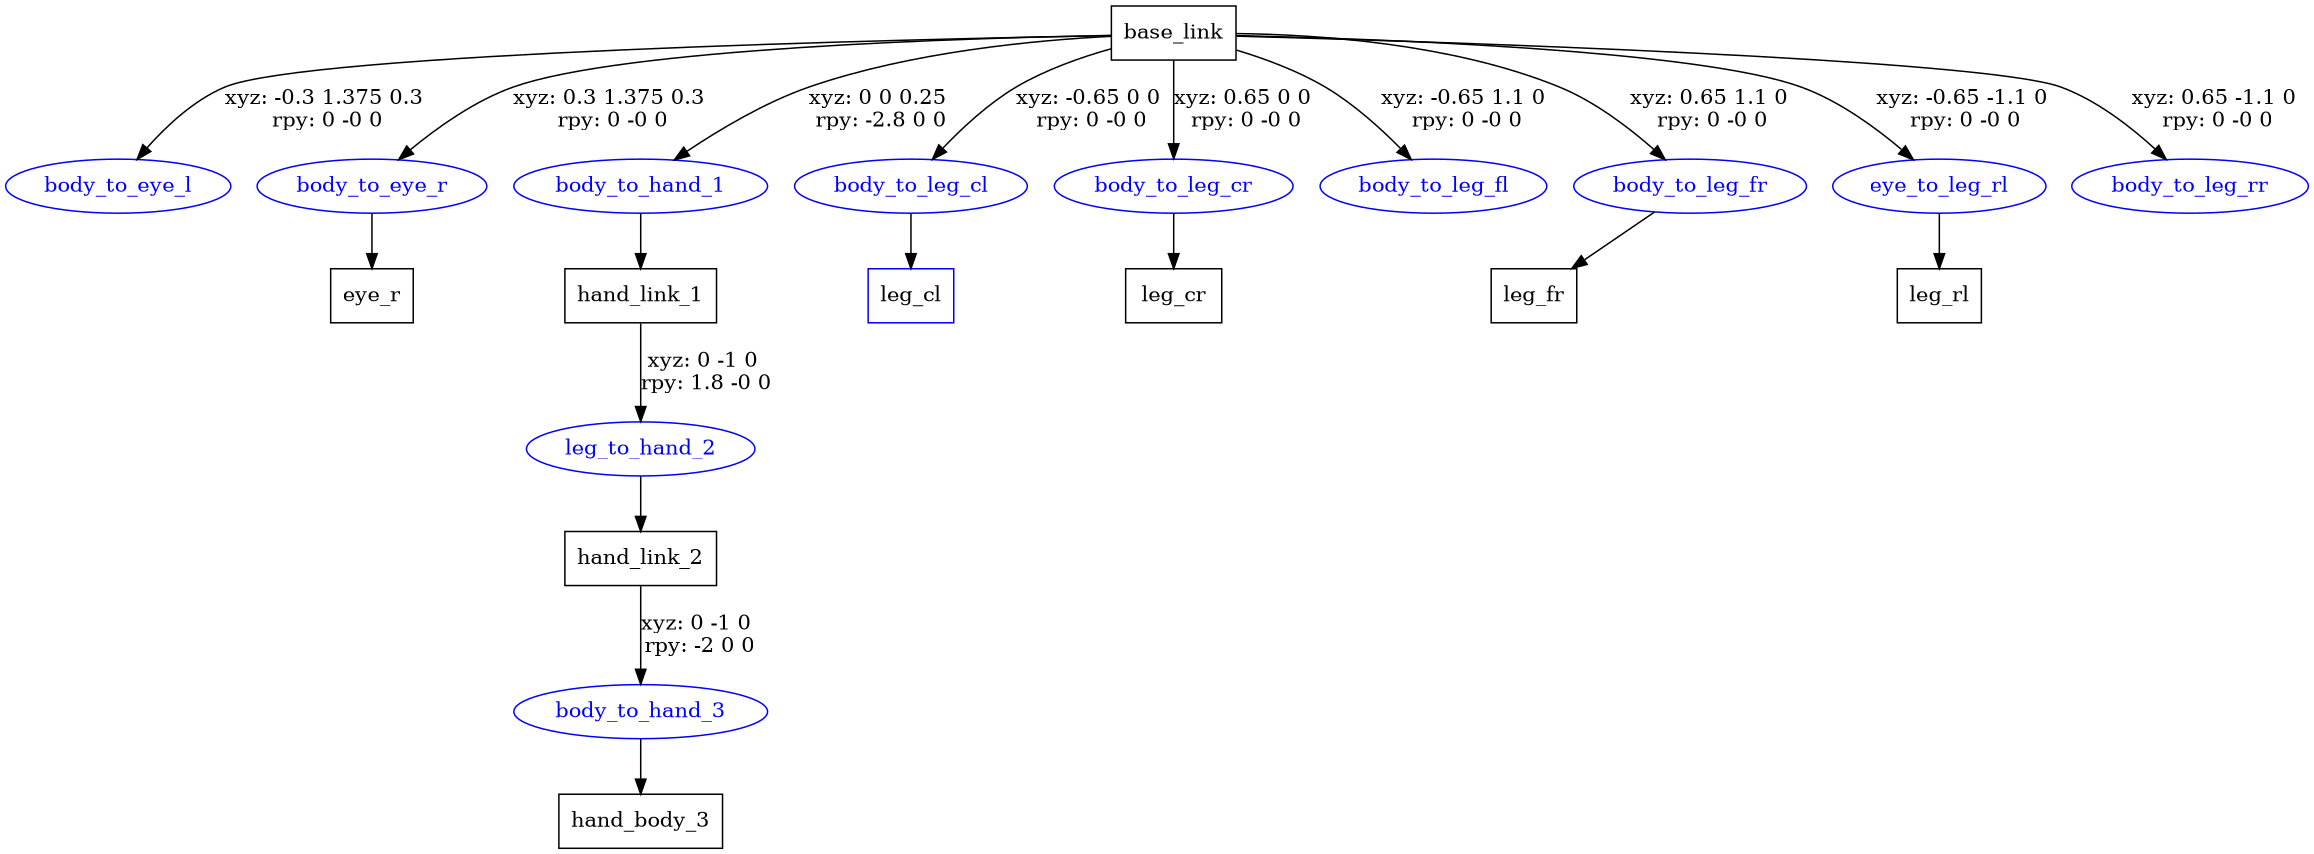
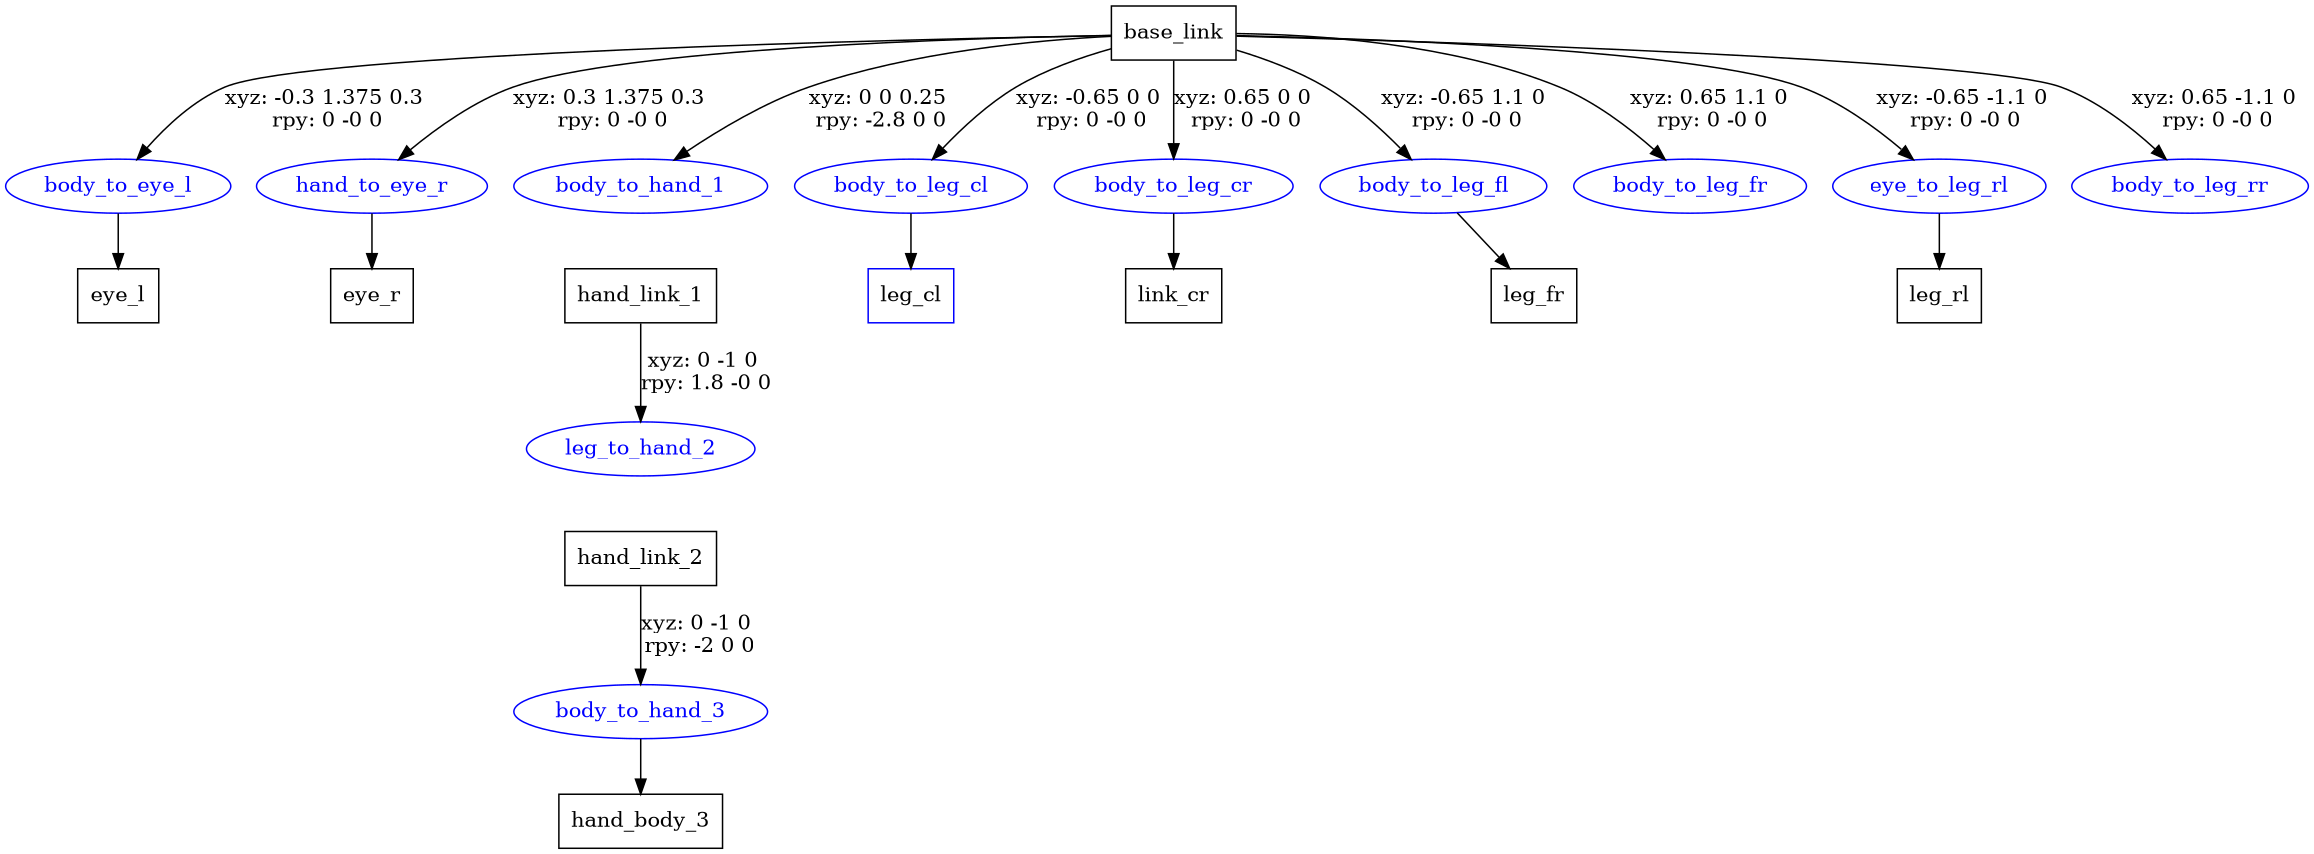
node "body_to_eye_r": label "body_to_eye_r" -> "hand_to_eye_r"
edge "body_to_hand_1" -> "hand_link_1": removed
edge "body_to_leg_fr" -> "leg_fr": now "body_to_leg_fl" -> "leg_fr"
node "eye_l": added
node "leg_cr": label "leg_cr" -> "link_cr"
edge "leg_to_hand_2" -> "hand_link_2": removed
